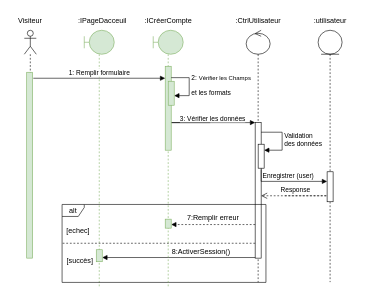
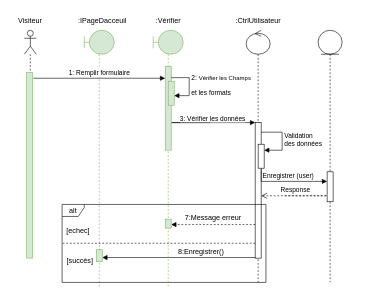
node ":ICréerCompte": label ":ICréerCompte" -> ":Vérifier"
node ":utilisateur": removed
node "7:Remplir erreur": label "7:Remplir erreur" -> "7:Message erreur"
node "8:ActiverSession()": label "8:ActiverSession()" -> "8:Enregistrer()"
